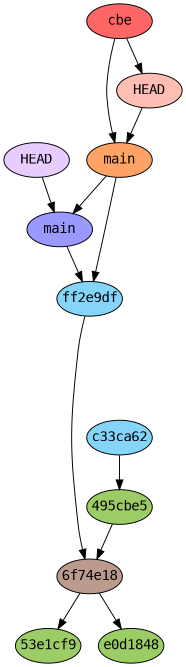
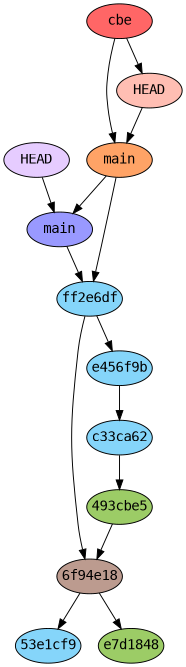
node "ff2e9df": label "ff2e9df" -> "ff2e6df"
node "e456f9b": added
node "495cbe5": label "495cbe5" -> "493cbe5"
node "6f74e18": label "6f74e18" -> "6f94e18"
node "53e1cf9": fillcolor #9ccc66 -> #85d5fa
node "e0d1848": label "e0d1848" -> "e7d1848"
